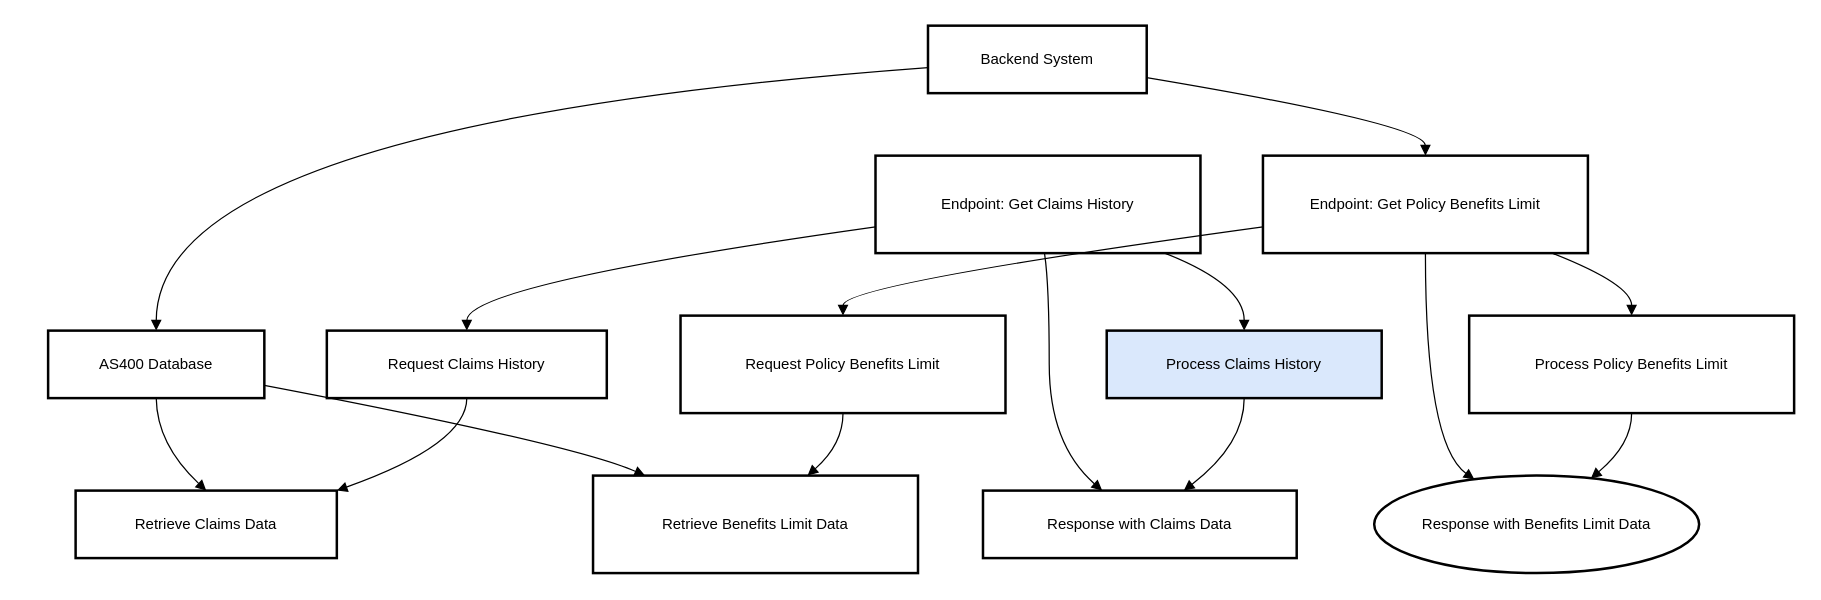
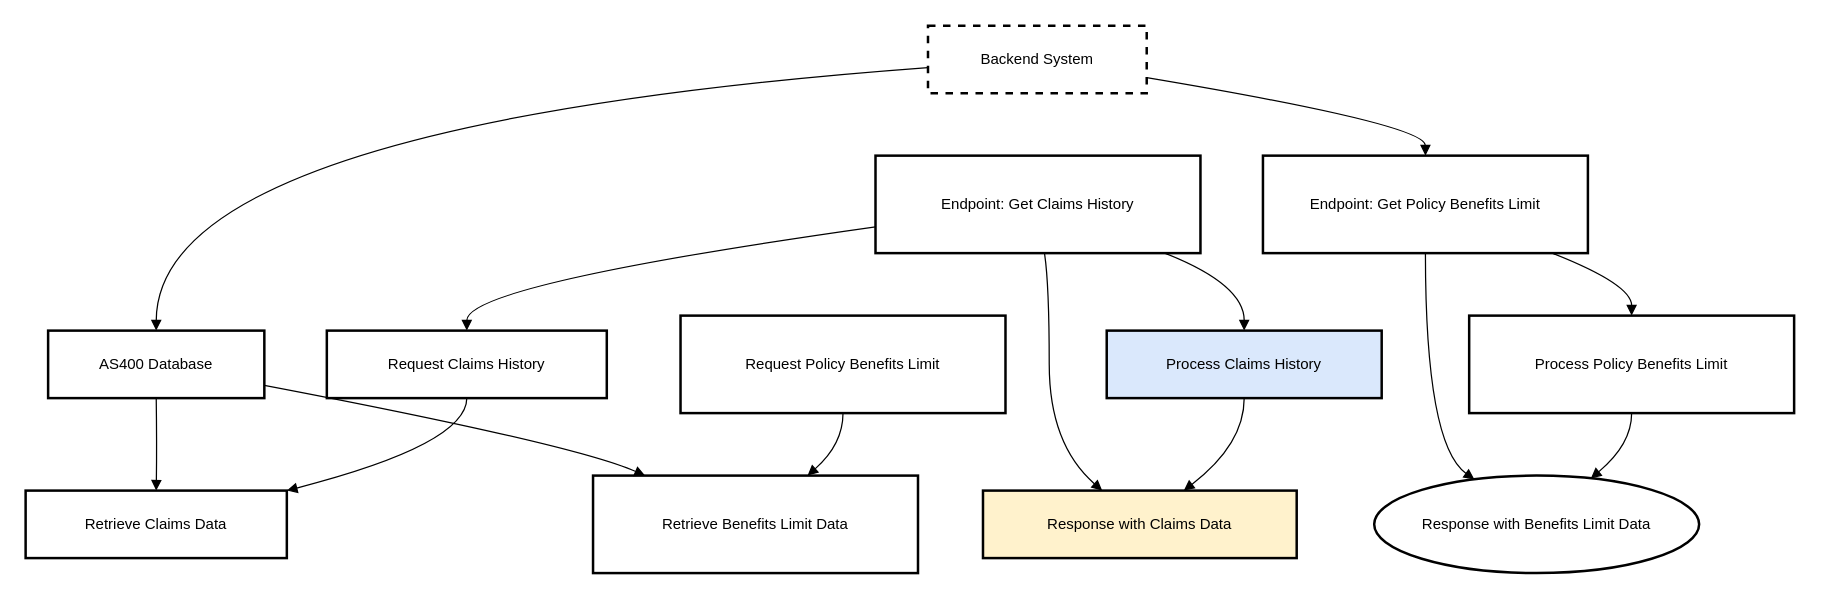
node "Backend System": style solid -> dashed
edge "Endpoint: Get Policy Benefits Limit" -> "Request Policy Benefits Limit": removed
node "Retrieve Claims Data": moved (206, 524) -> (156, 524)
node "Response with Claims Data": fillcolor #ffffff -> #fff2cc
